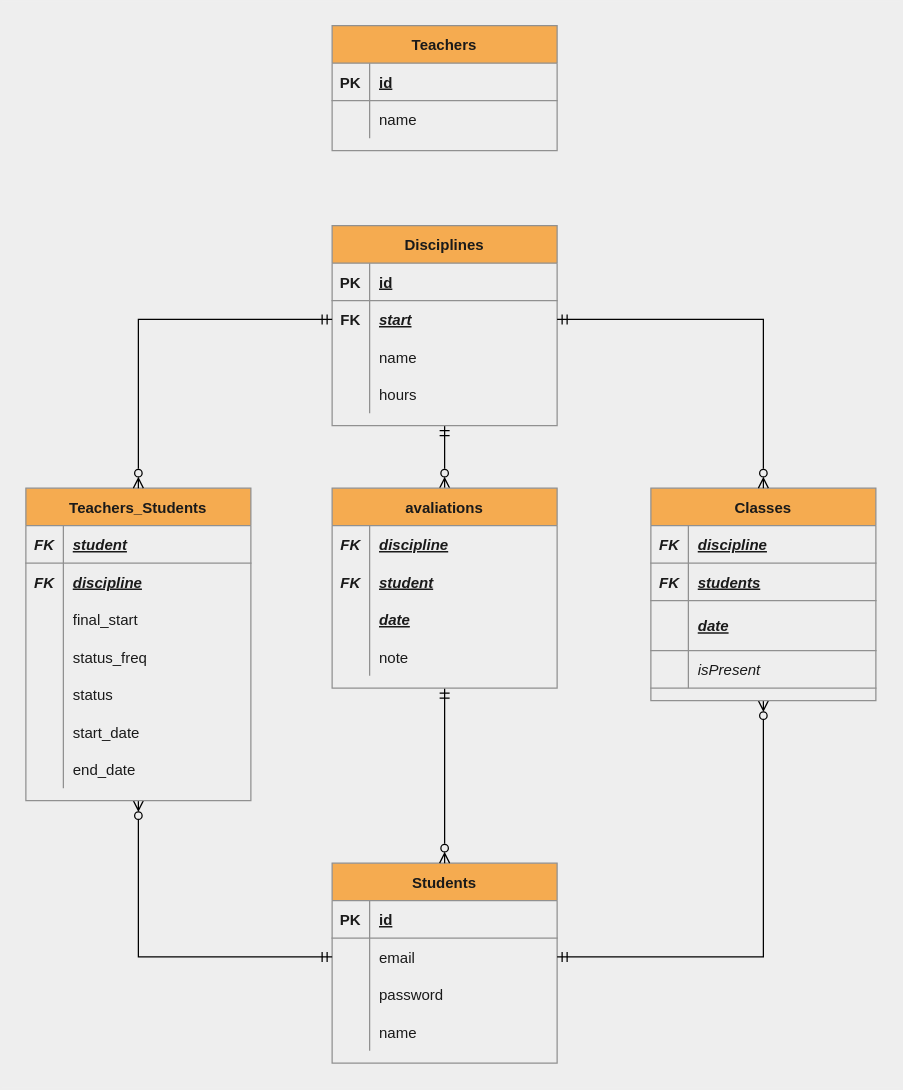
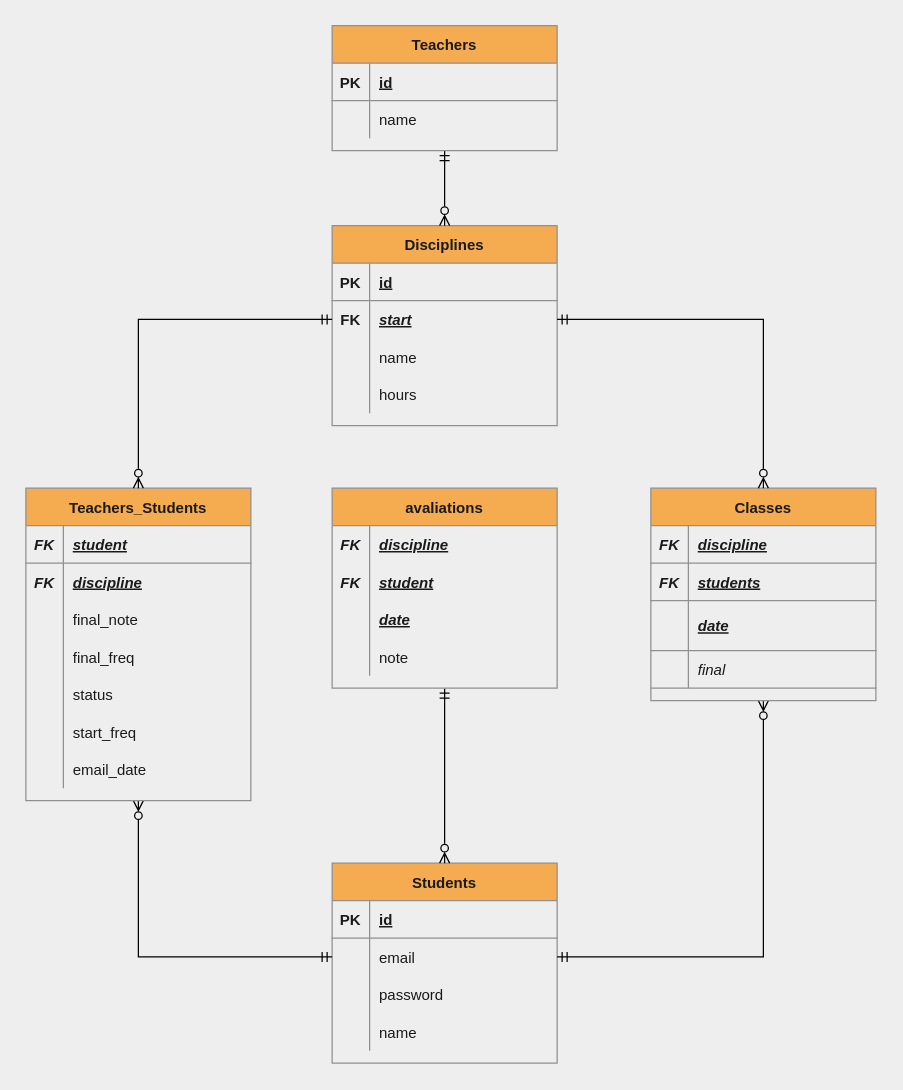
edge "Teachers" -- "Disciplines": added
edge "Disciplines" -- "avaliations": removed
node "final_start": label "final_start" -> "final_note"
node "status_freq": label "status_freq" -> "final_freq"
node "isPresent": label "isPresent" -> "final"
node "start_date": label "start_date" -> "start_freq"
node "end_date": label "end_date" -> "email_date"
